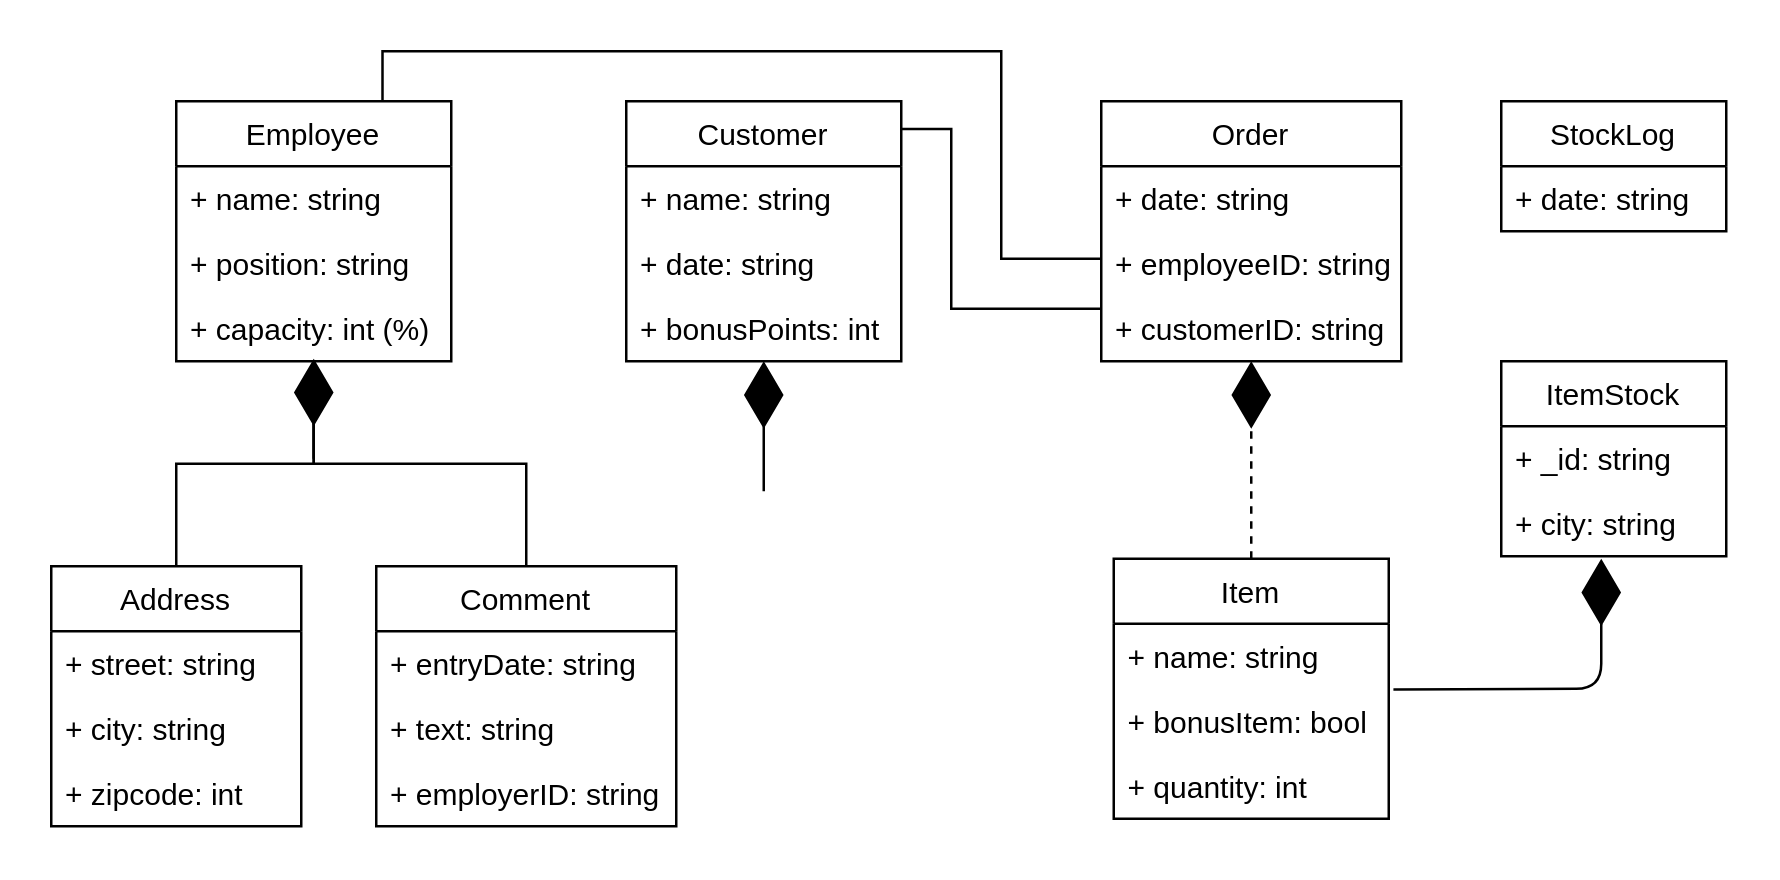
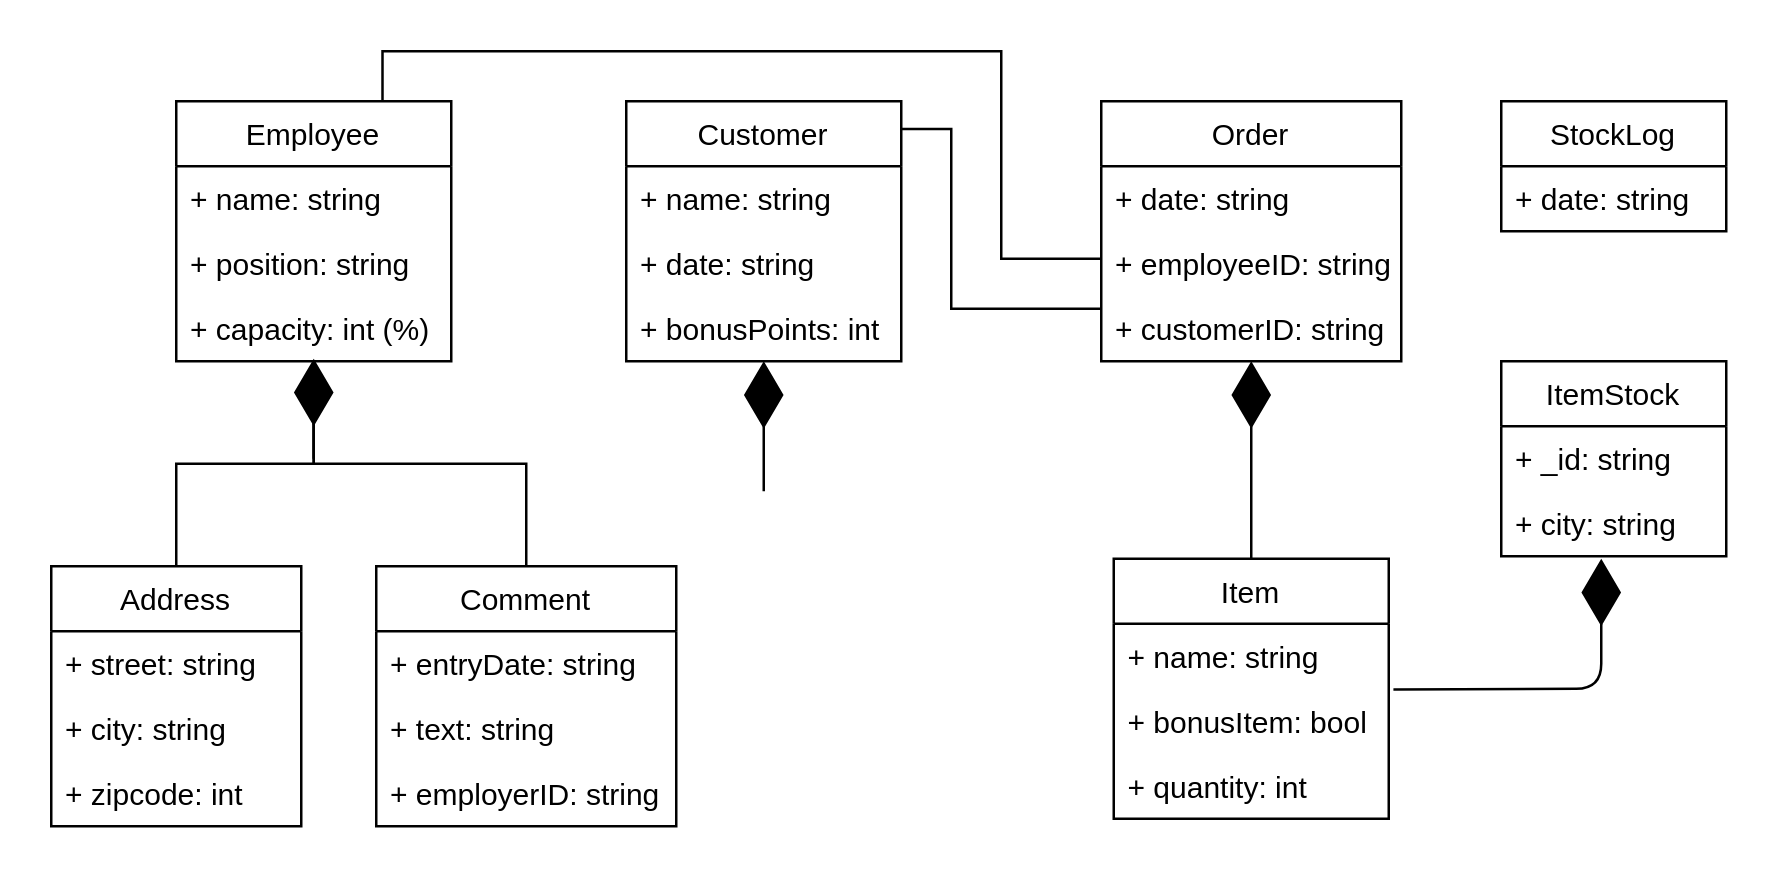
edge "Item" -> "Order": style dashed -> solid
